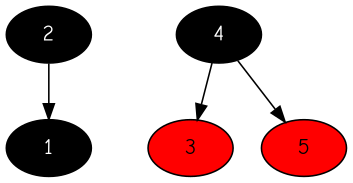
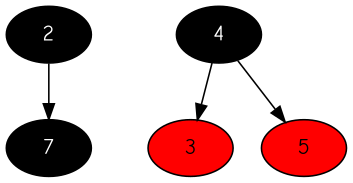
node "1": label "1" -> "7"
